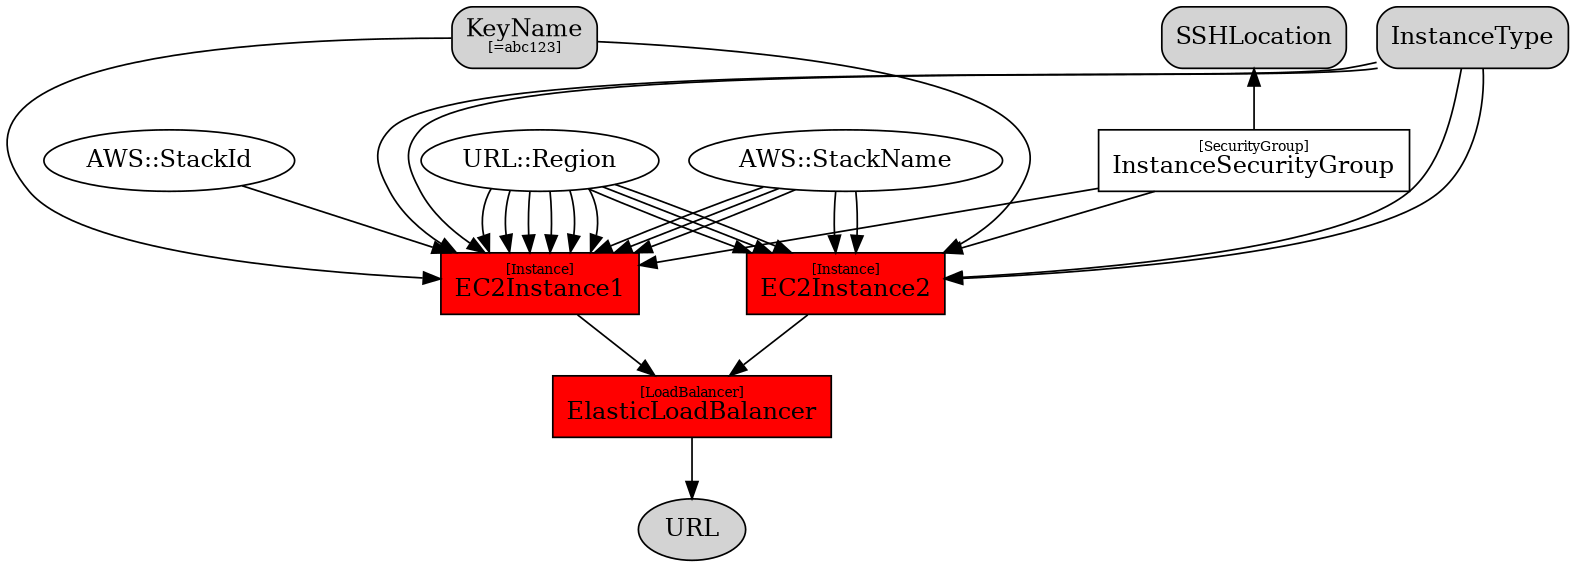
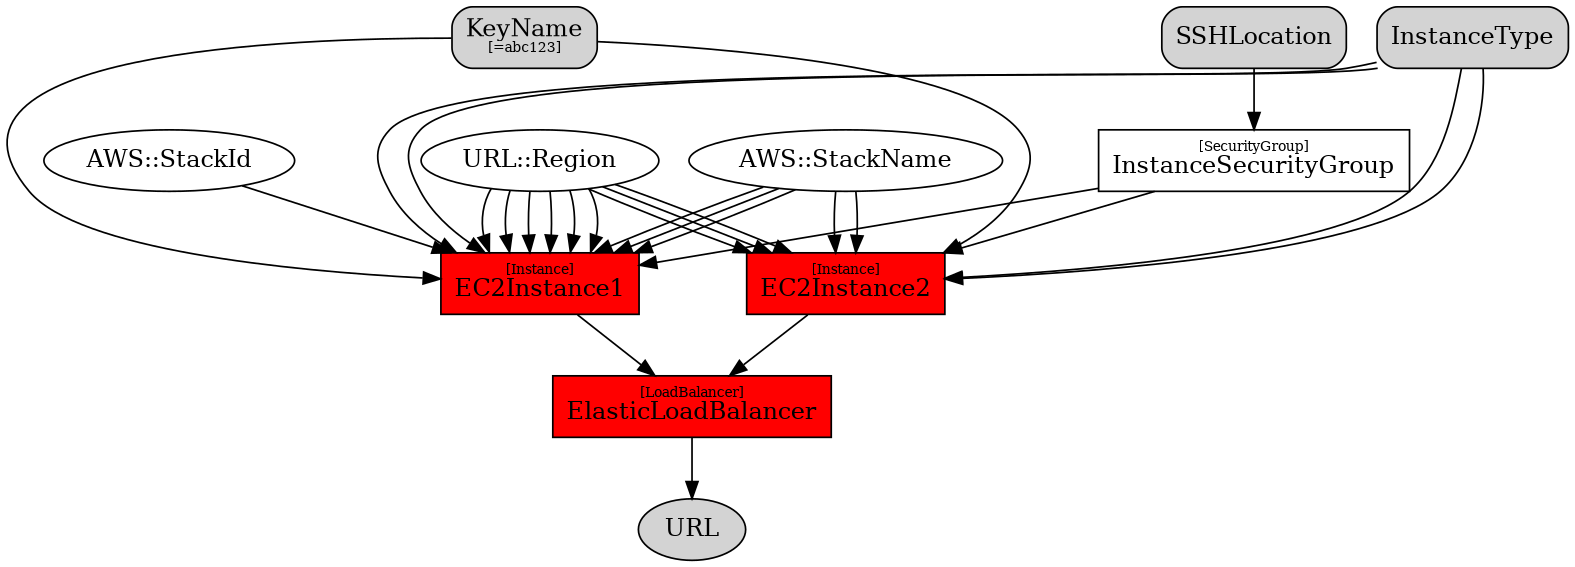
edge "[SecurityGroup]" -> "SSHLocation": reversed
